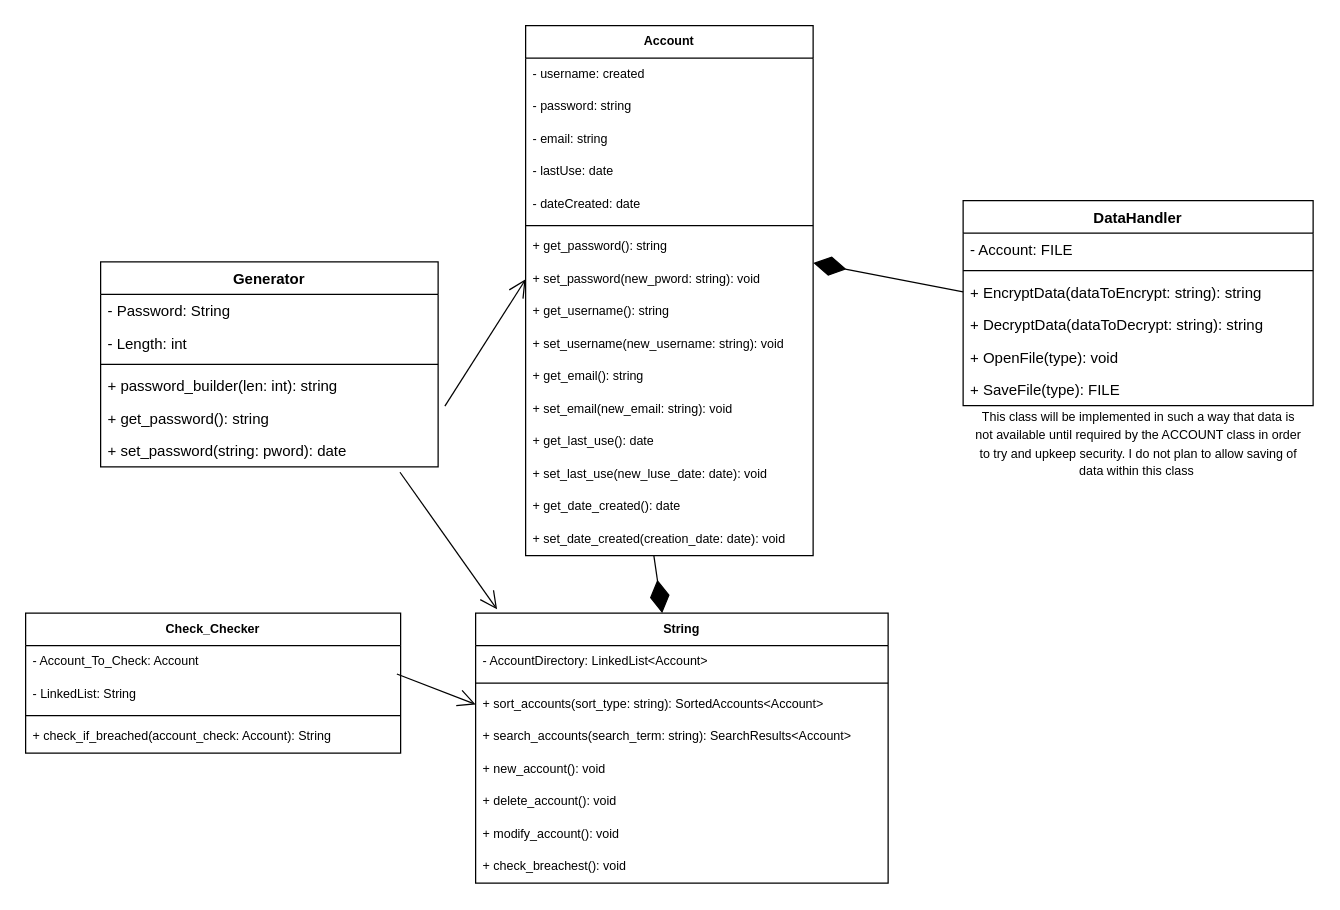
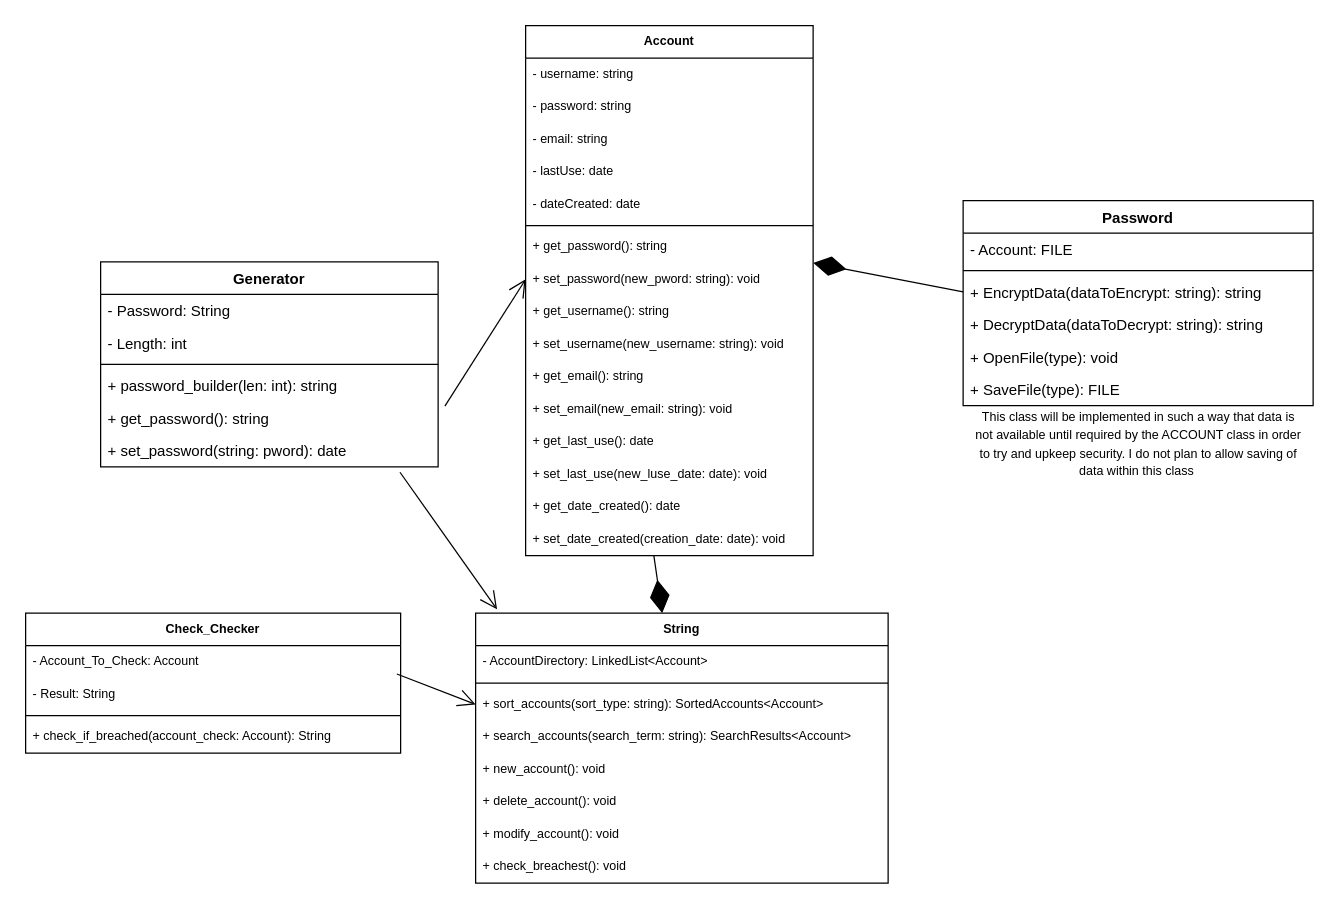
node "- username: created": label "- username: created" -> "- username: string"
node "DataHandler": label "DataHandler" -> "Password"
node "- LinkedList: String": label "- LinkedList: String" -> "- Result: String"
